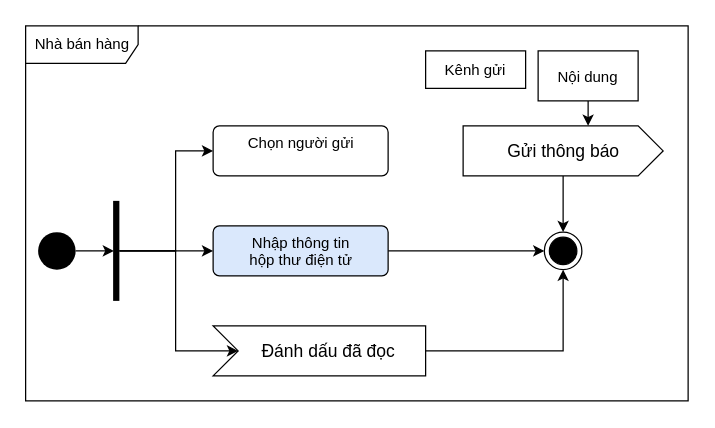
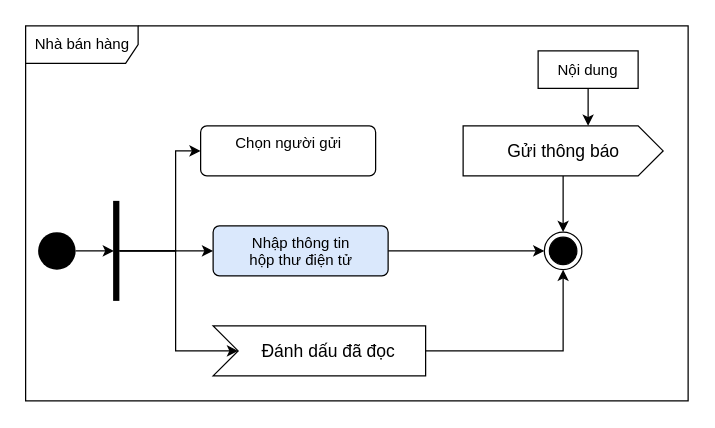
node "Kênh gửi": removed
node "Nội dung": size 100x50 -> 100x38
node "Chọn người gửi": moved (301, 151) -> (288, 151)
